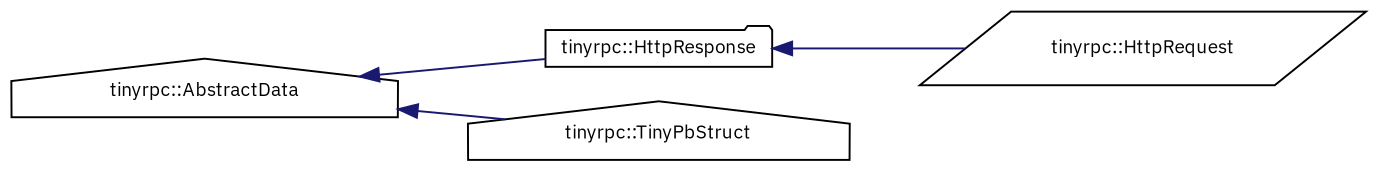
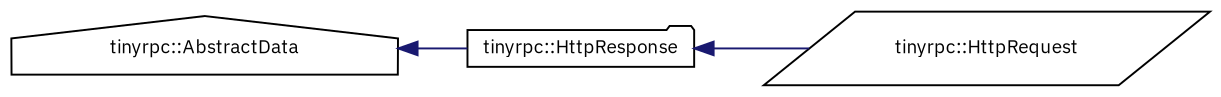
node "tinyrpc::TinyPbStruct": removed
